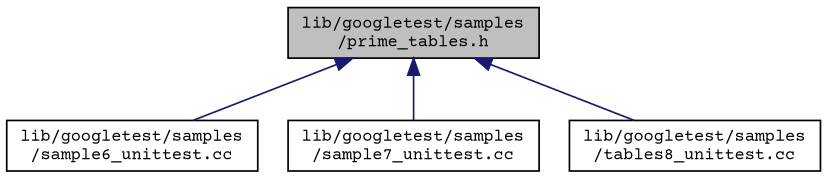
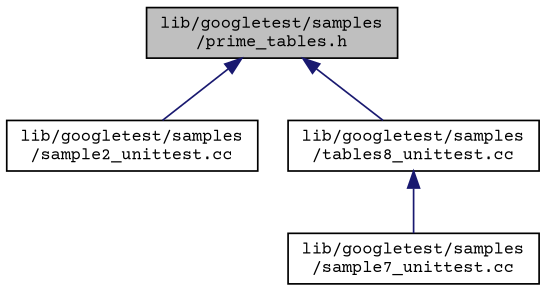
edge "lib/googletest/samples /sample7_unittest.cc" -> "lib/googletest/samples /prime_tables.h": now "lib/googletest/samples /sample7_unittest.cc" -> "lib/googletest/samples /tables8_unittest.cc"
node "lib/googletest/samples /sample6_unittest.cc": label "lib/googletest/samples /sample6_unittest.cc" -> "lib/googletest/samples /sample2_unittest.cc"
